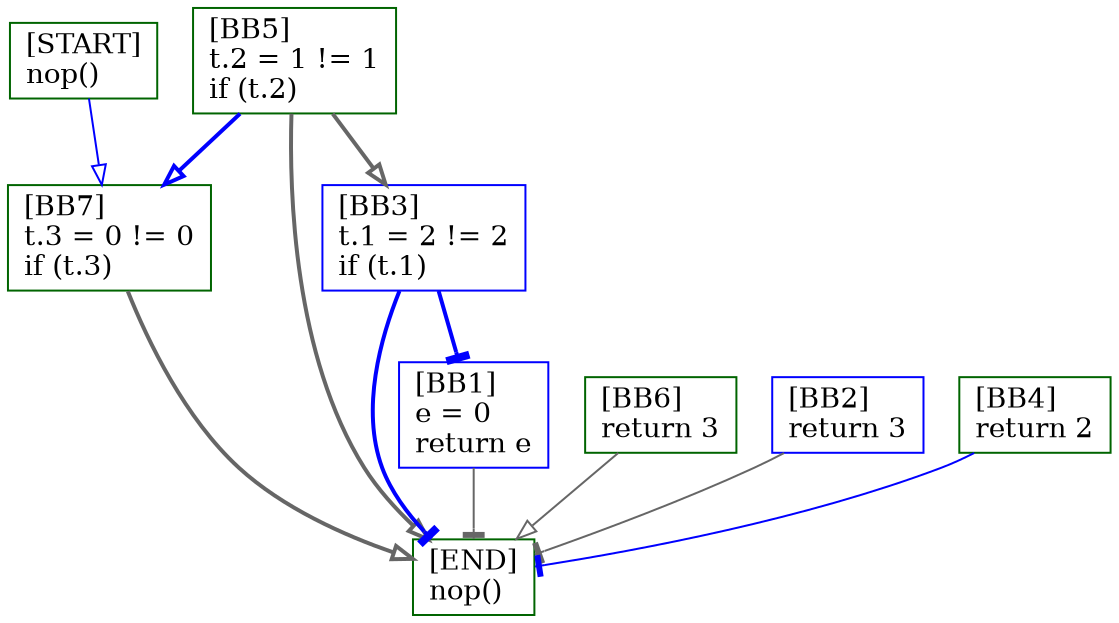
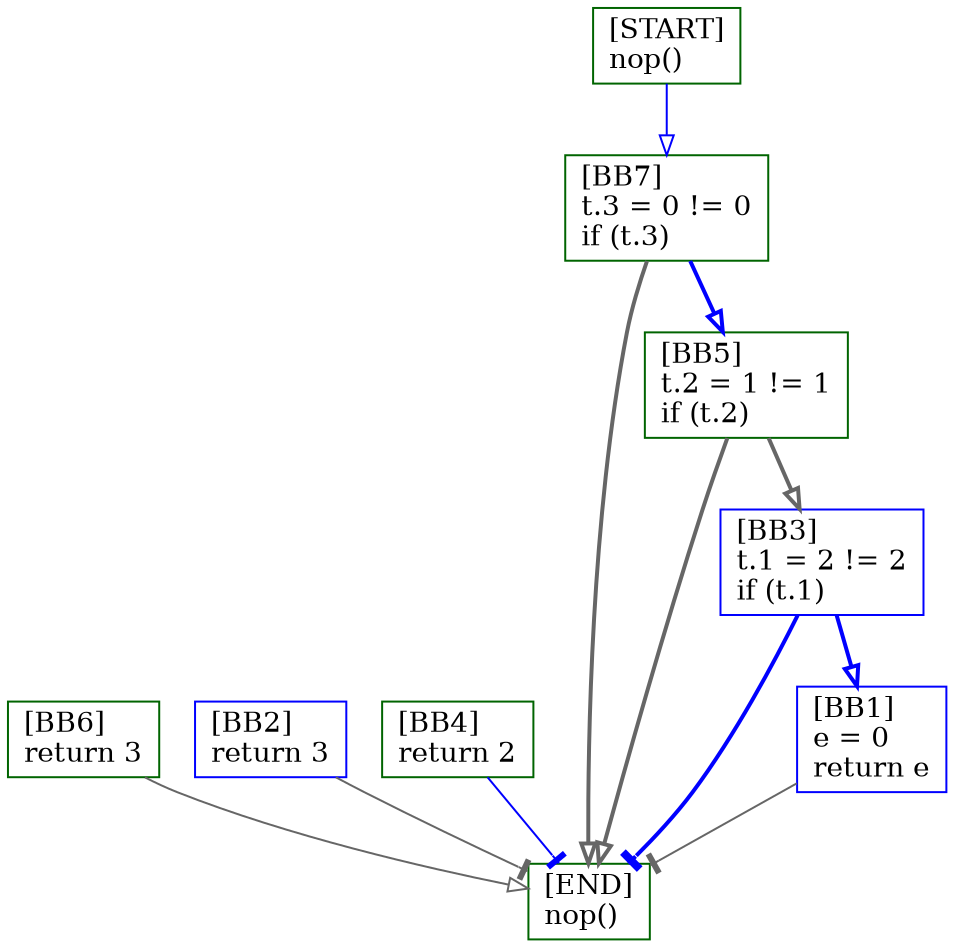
edge "[BB5] t.2 = 1 != 1 if (t.2)" -> "[BB7] t.3 = 0 != 0 if (t.3)": reversed
edge "[BB3] t.1 = 2 != 2 if (t.1)" -> "[BB1] e = 0 return e": arrowhead tee -> onormal
